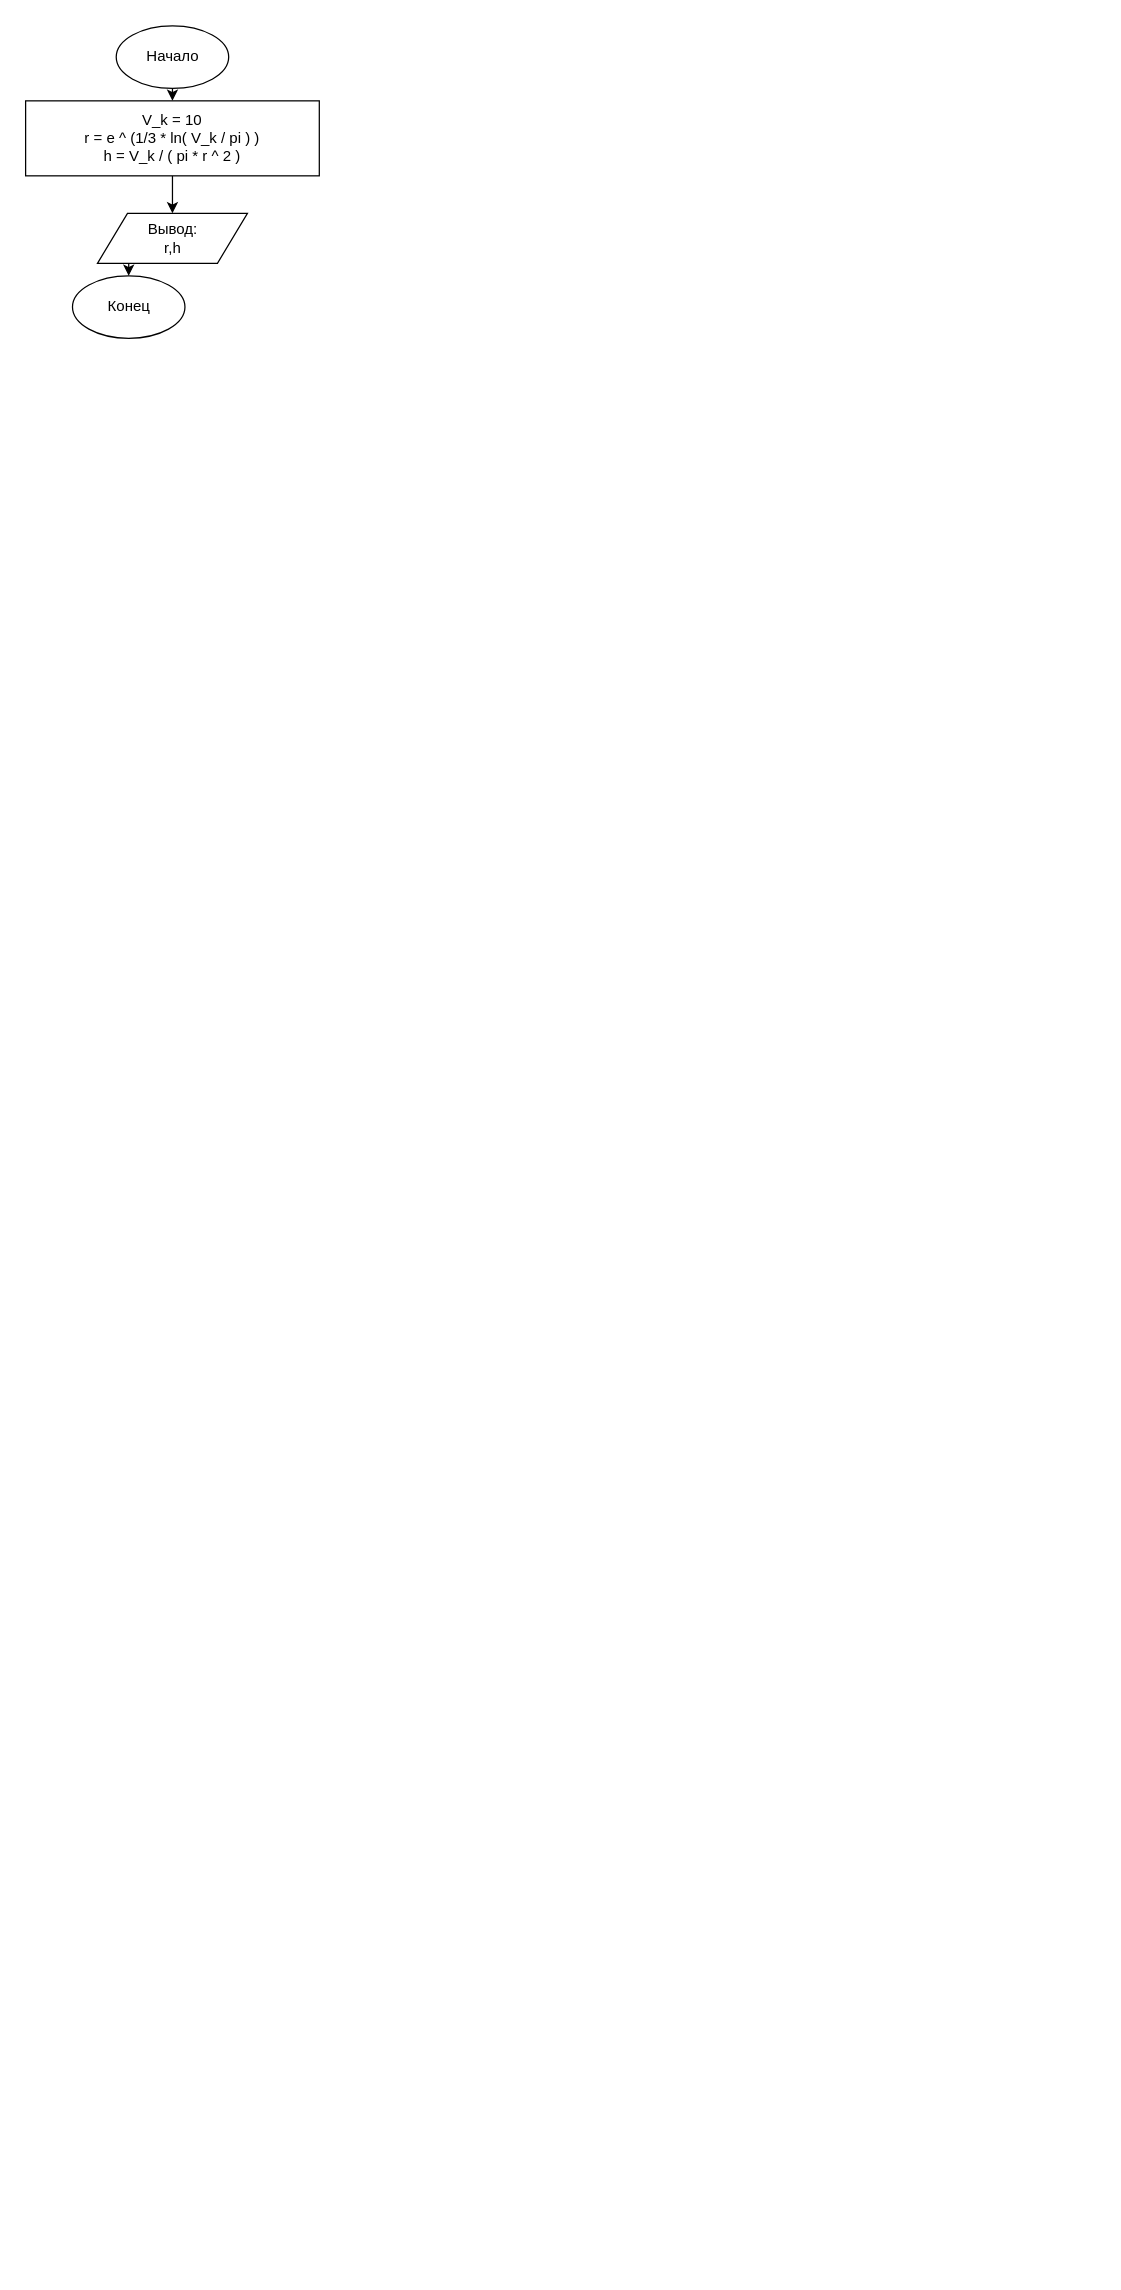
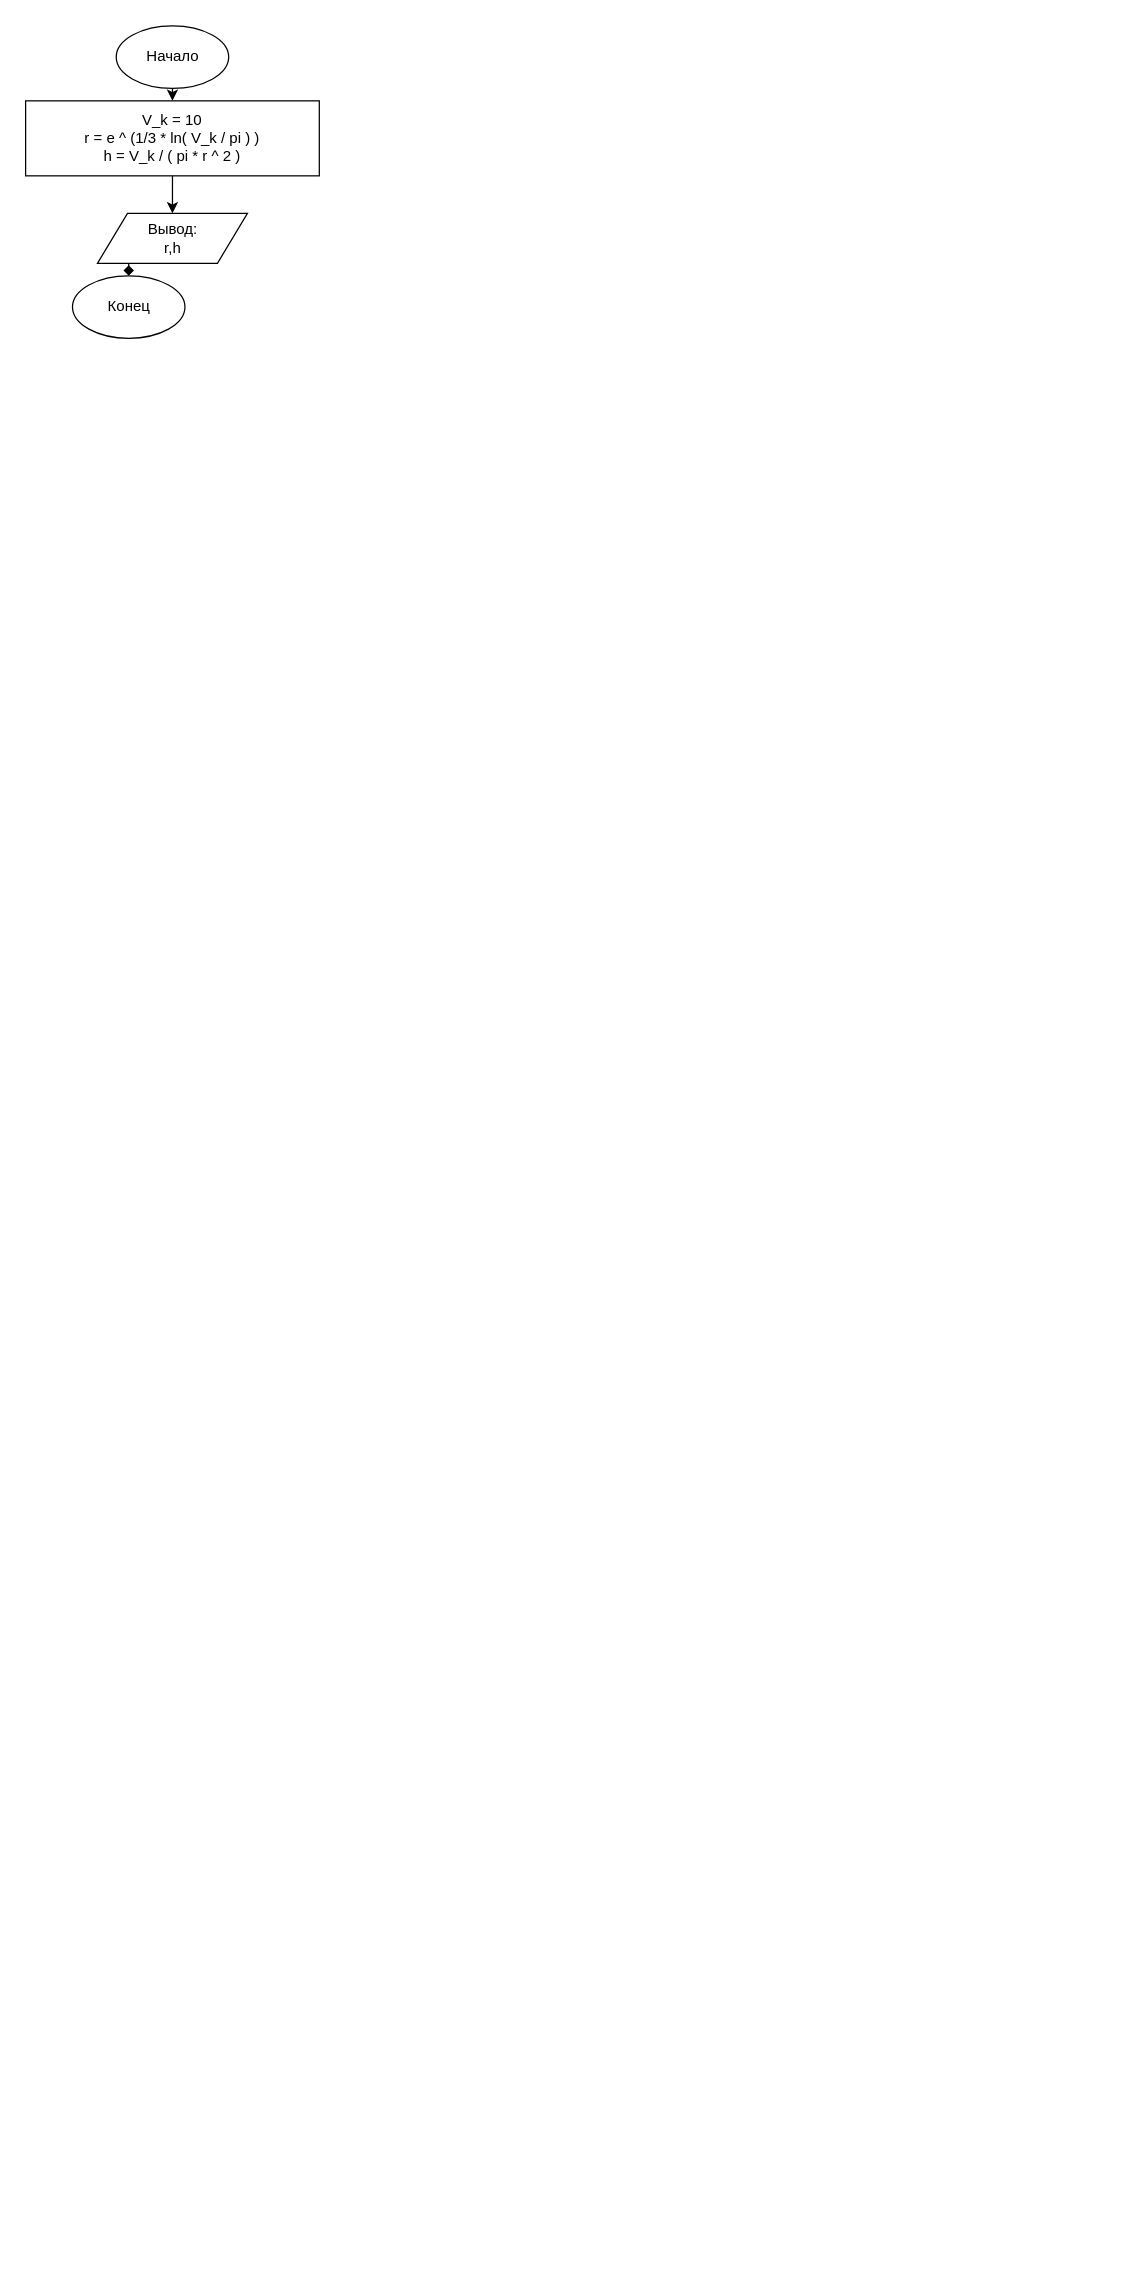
edge "Вывод: r,h" -> "Конец": arrowhead classic -> diamond
